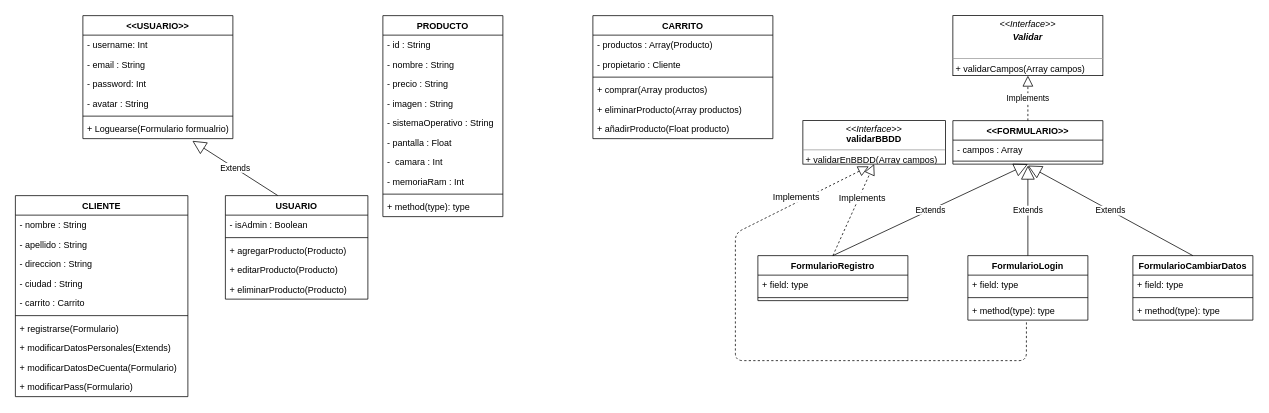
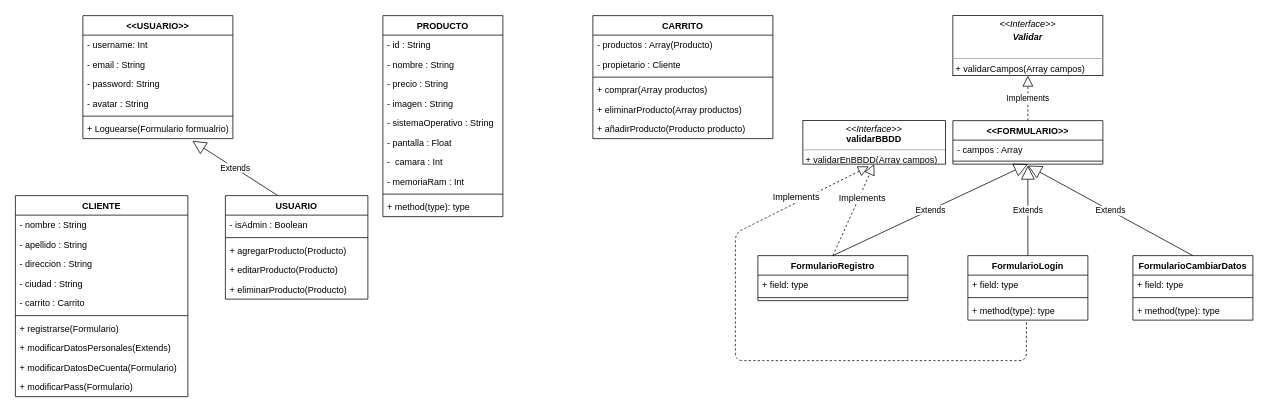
node "- password: Int": label "- password: Int" -> "- password: String"
node "+ añadirProducto(Float producto)": label "+ añadirProducto(Float producto)" -> "+ añadirProducto(Producto producto)"
